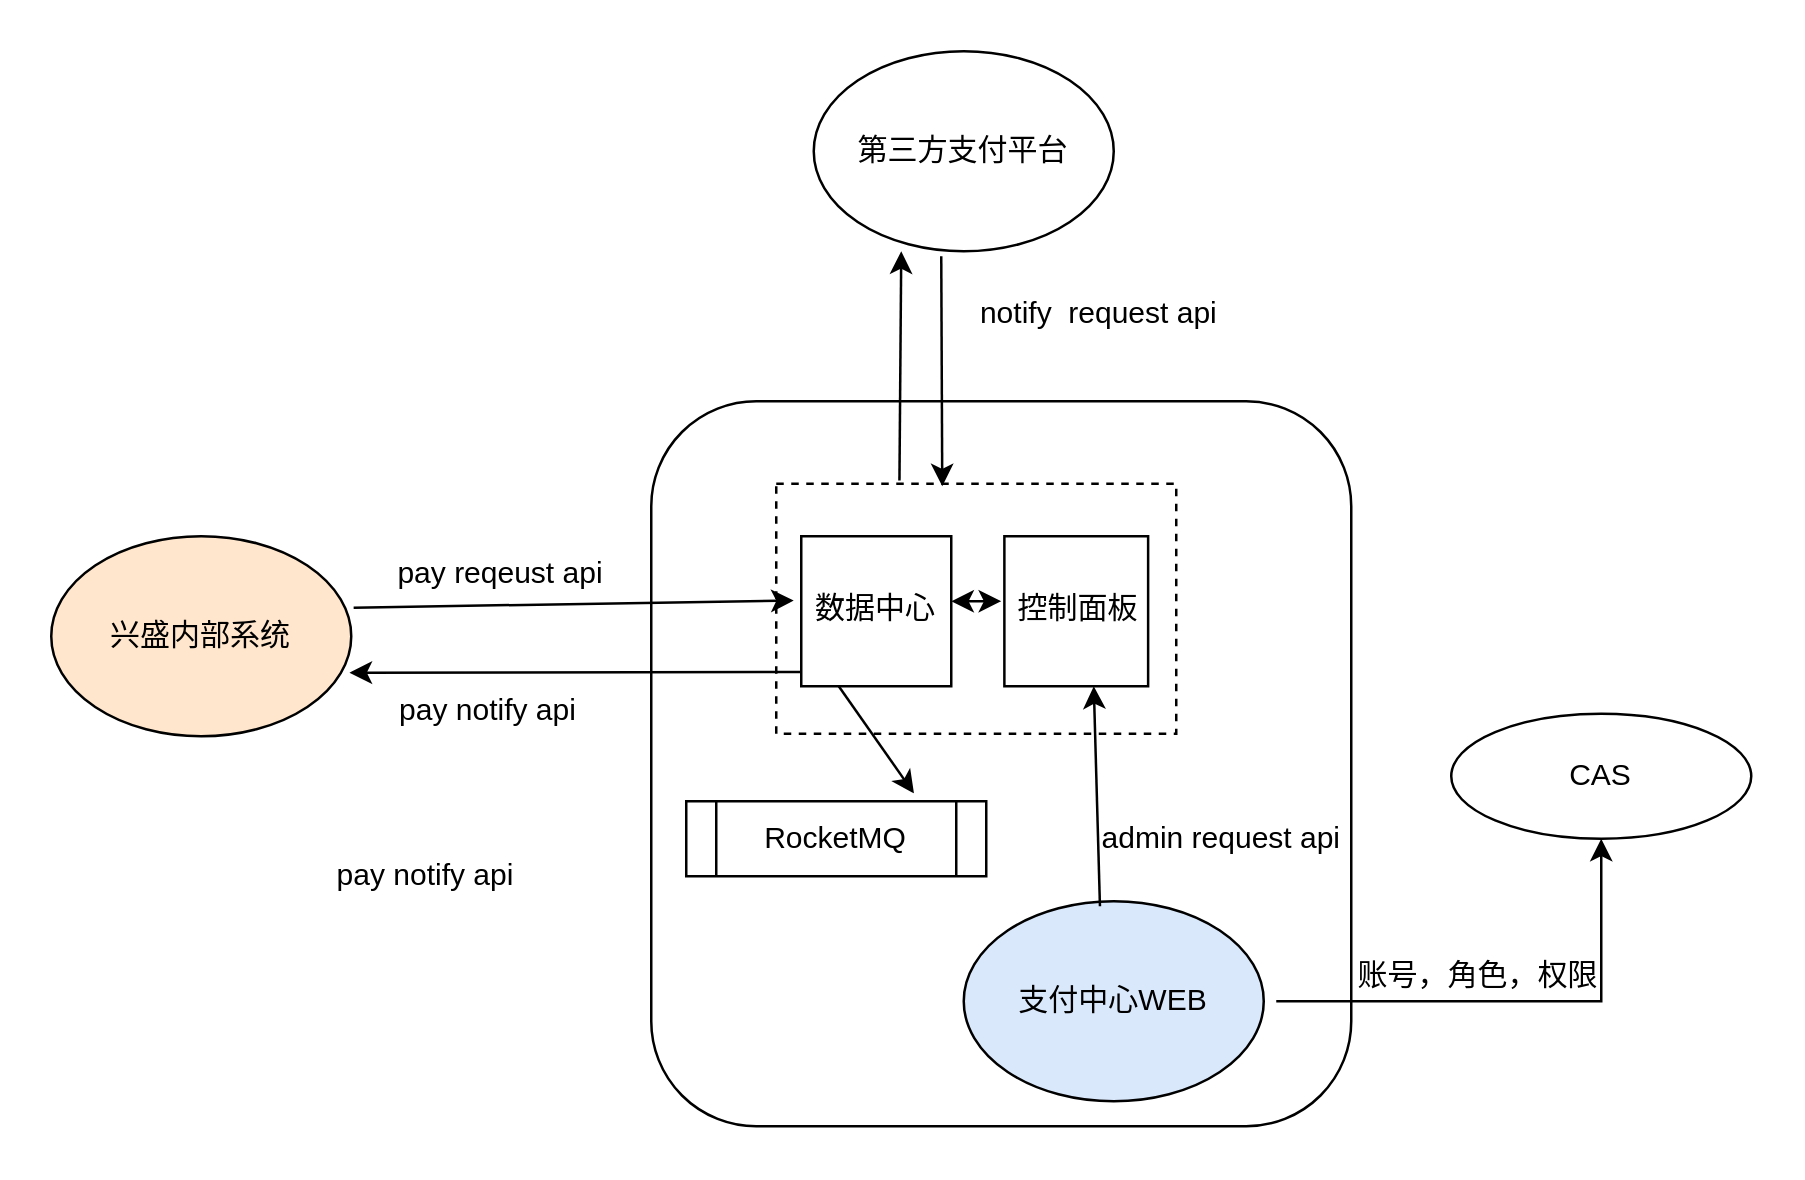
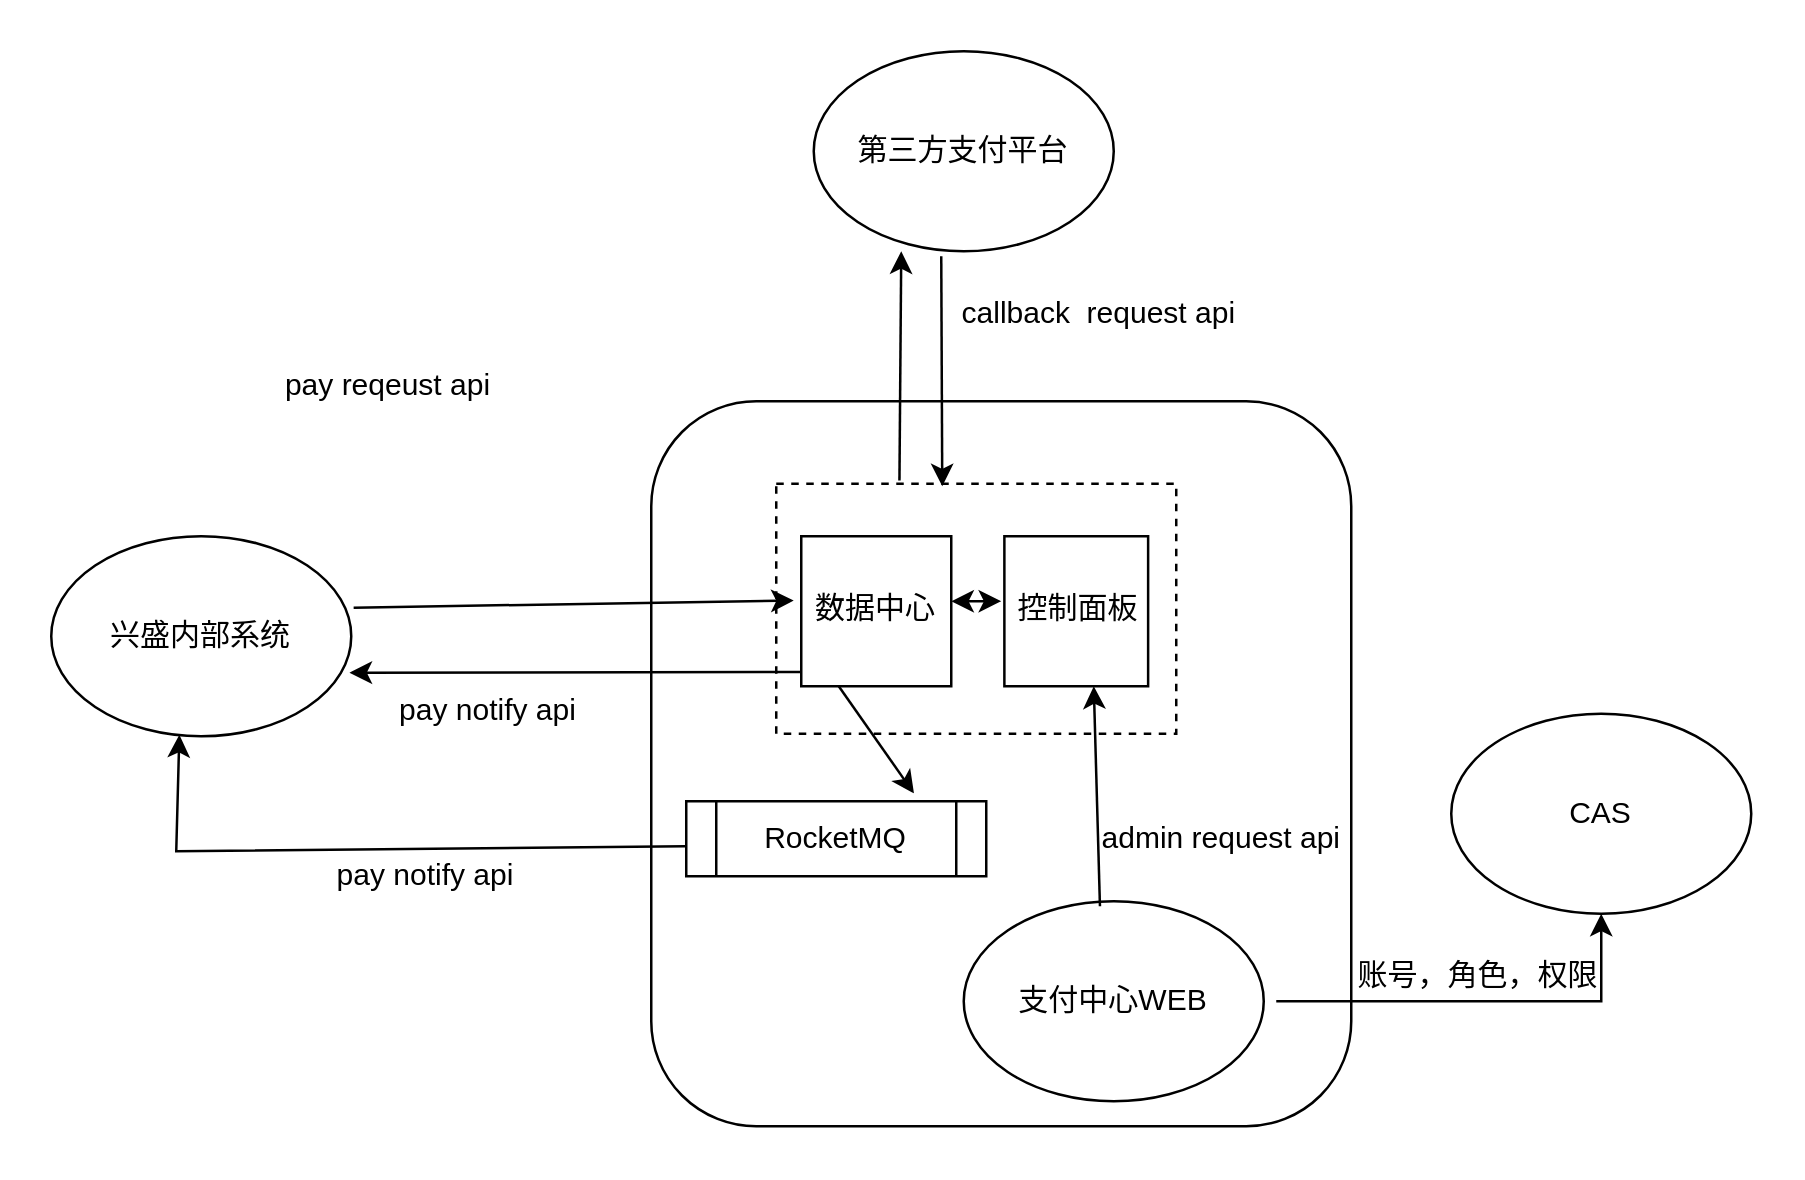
node "notify request api": label "notify request api" -> "callback request api"
node "pay reqeust api": moved (501, 574) -> (389, 386)
node "兴盛内部系统": fillcolor #ffe6cc -> #ffffff
node "CAS": size 300x125 -> 300x200
edge "RocketMQ" -> "兴盛内部系统": added
node "支付中心WEB": fillcolor #dae8fc -> #ffffff
